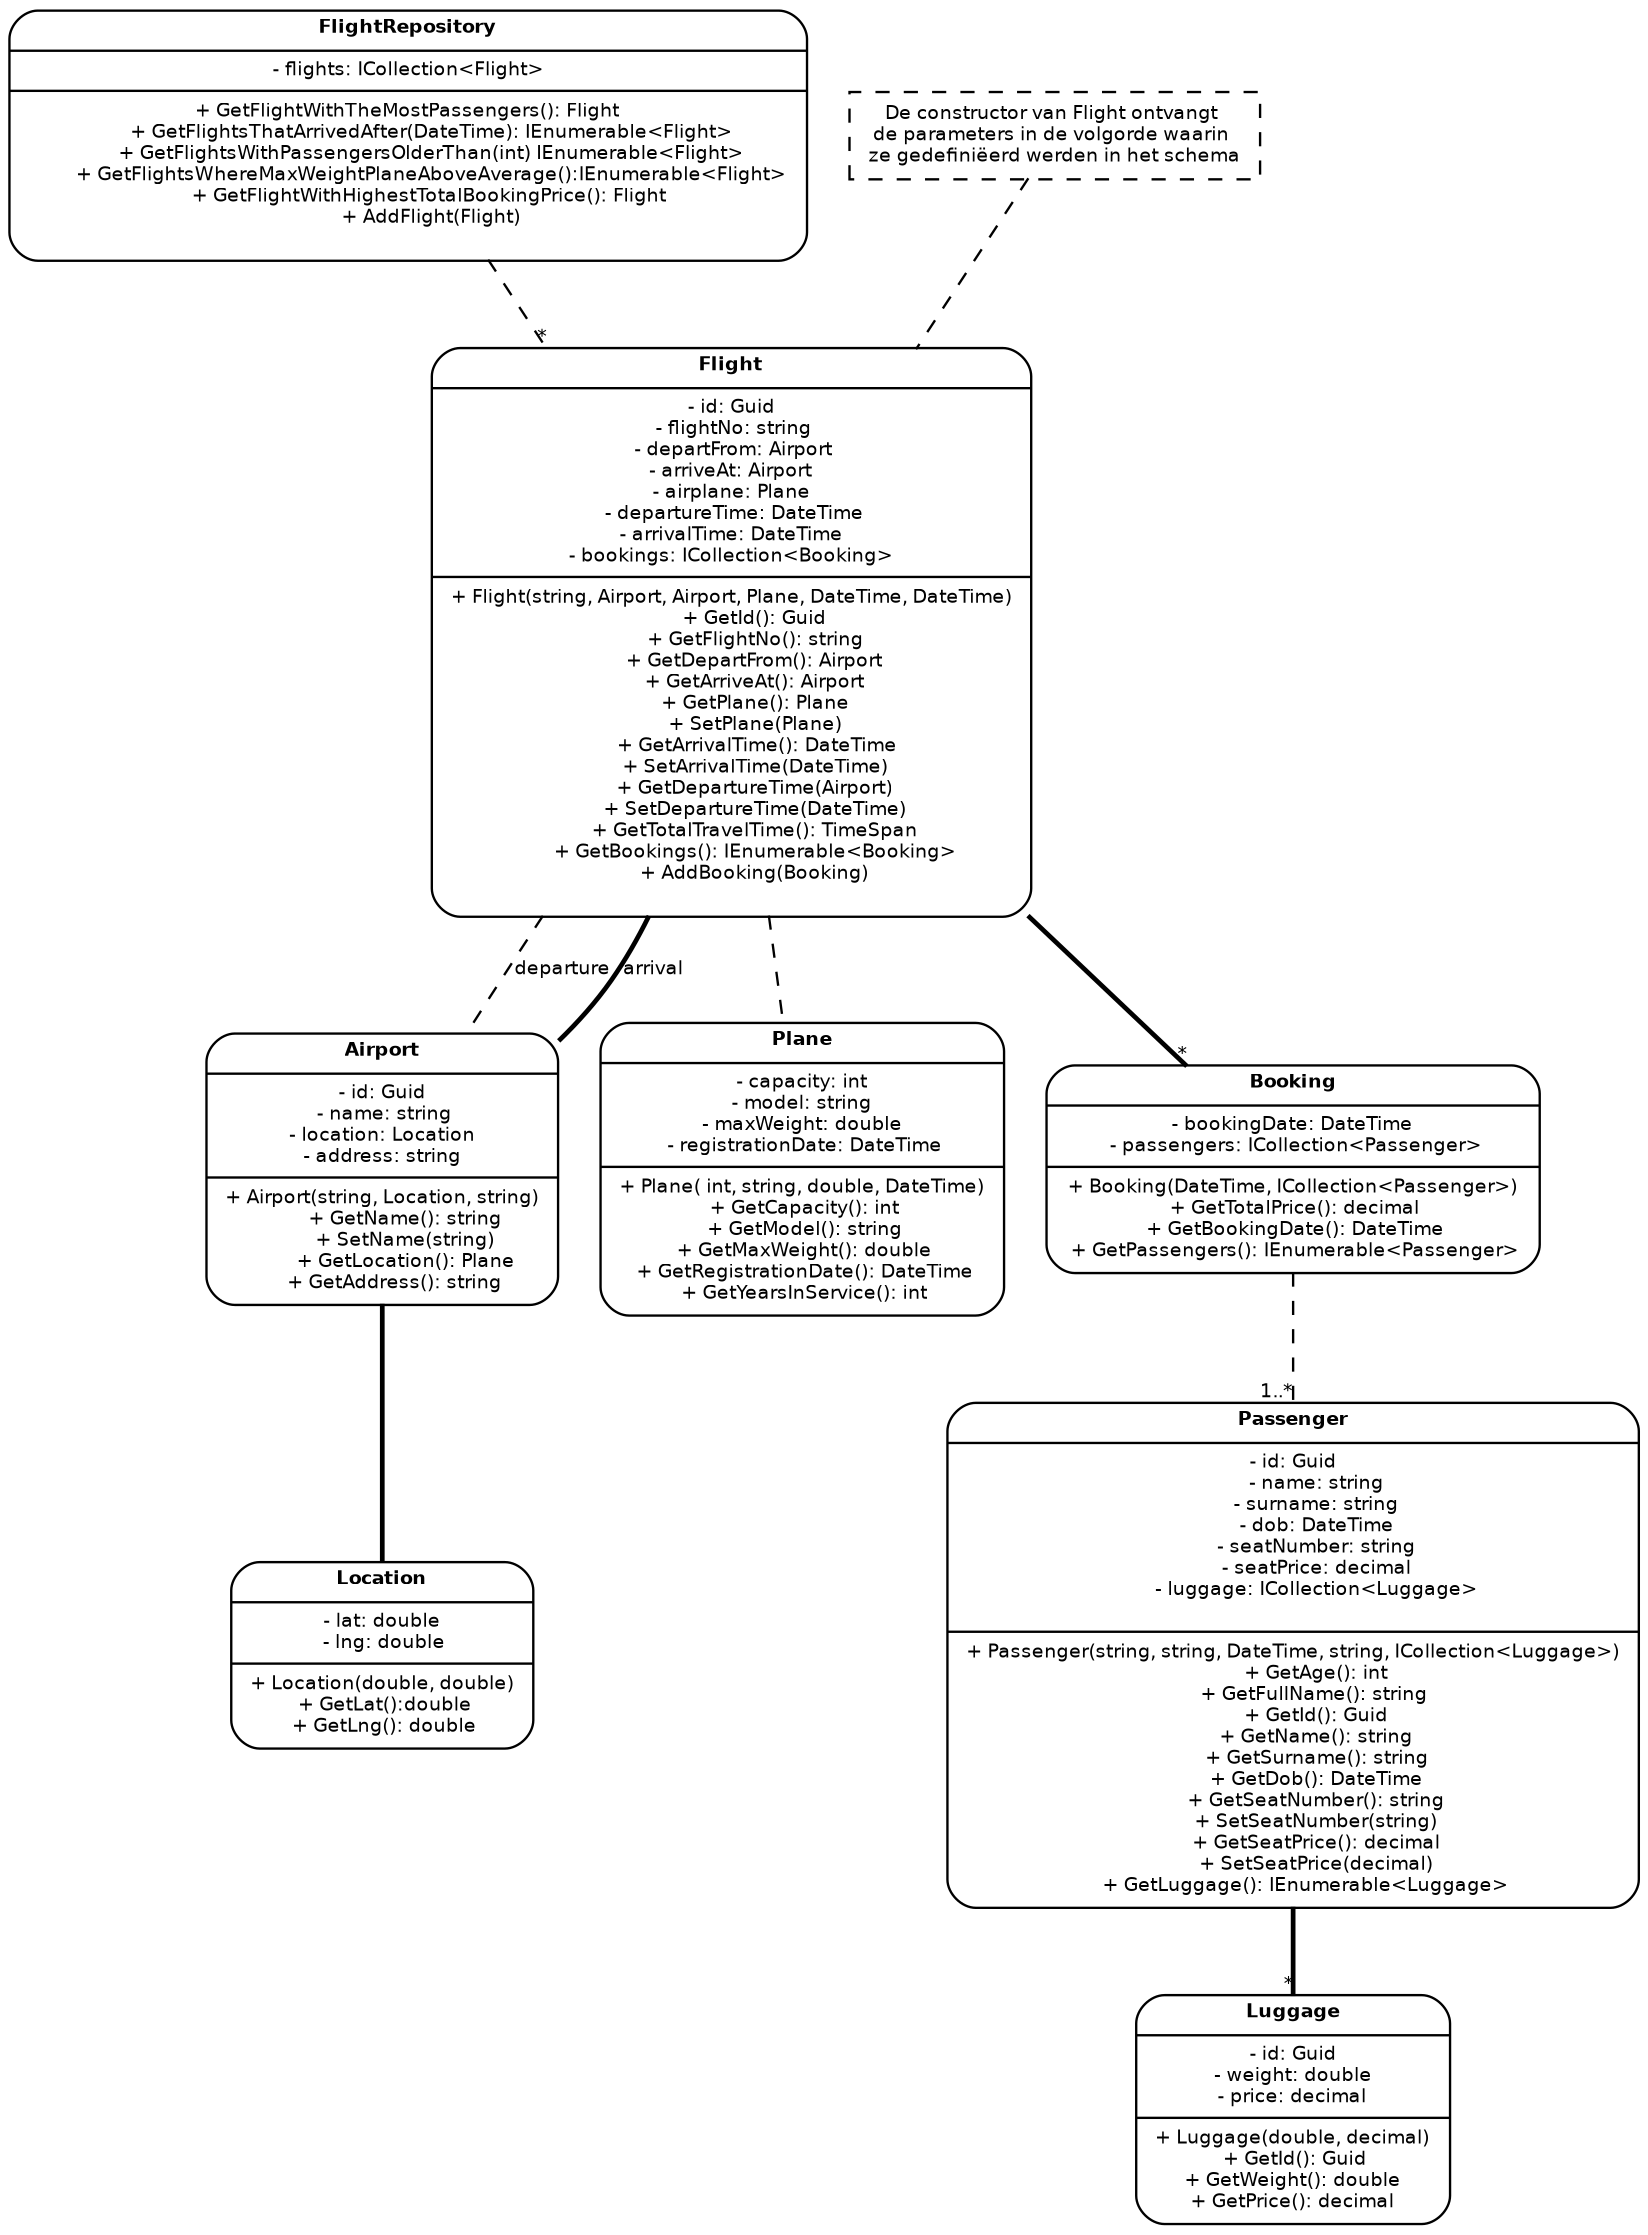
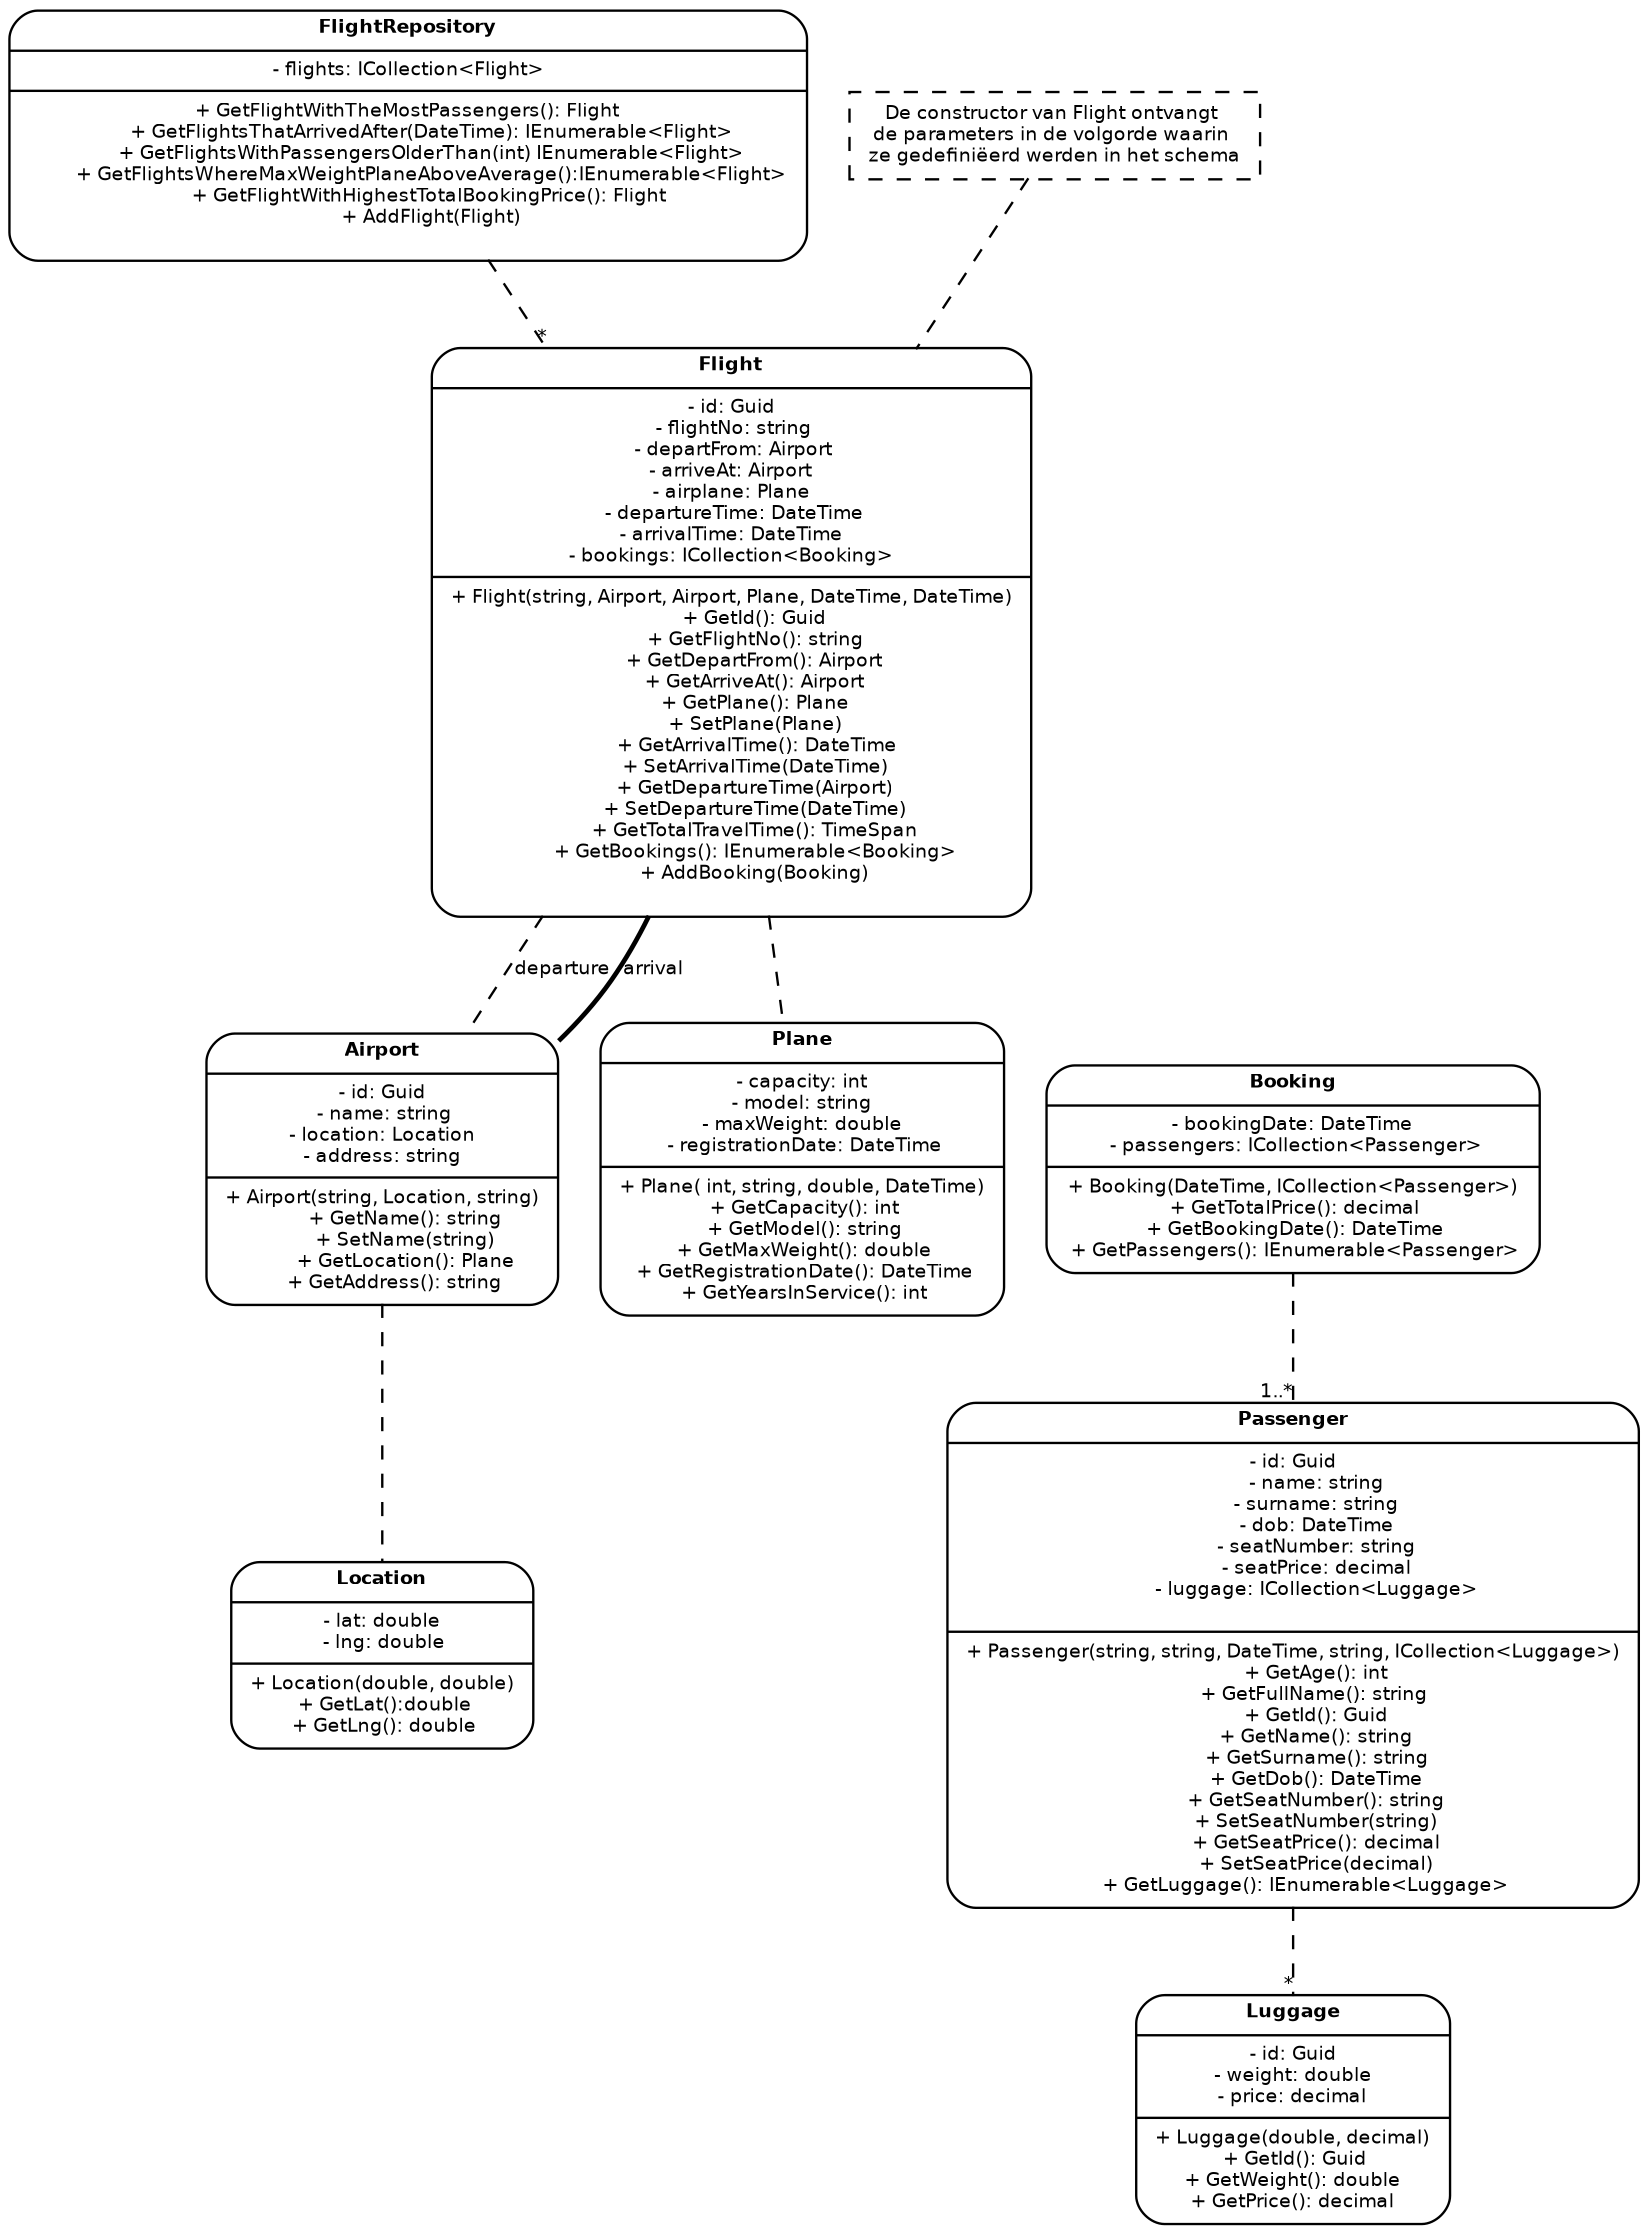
edge "Flight" -- "Booking": removed
edge "Airport" -- "Location": style bold -> dashed
edge "Passenger" -- "Luggage": style bold -> dashed
